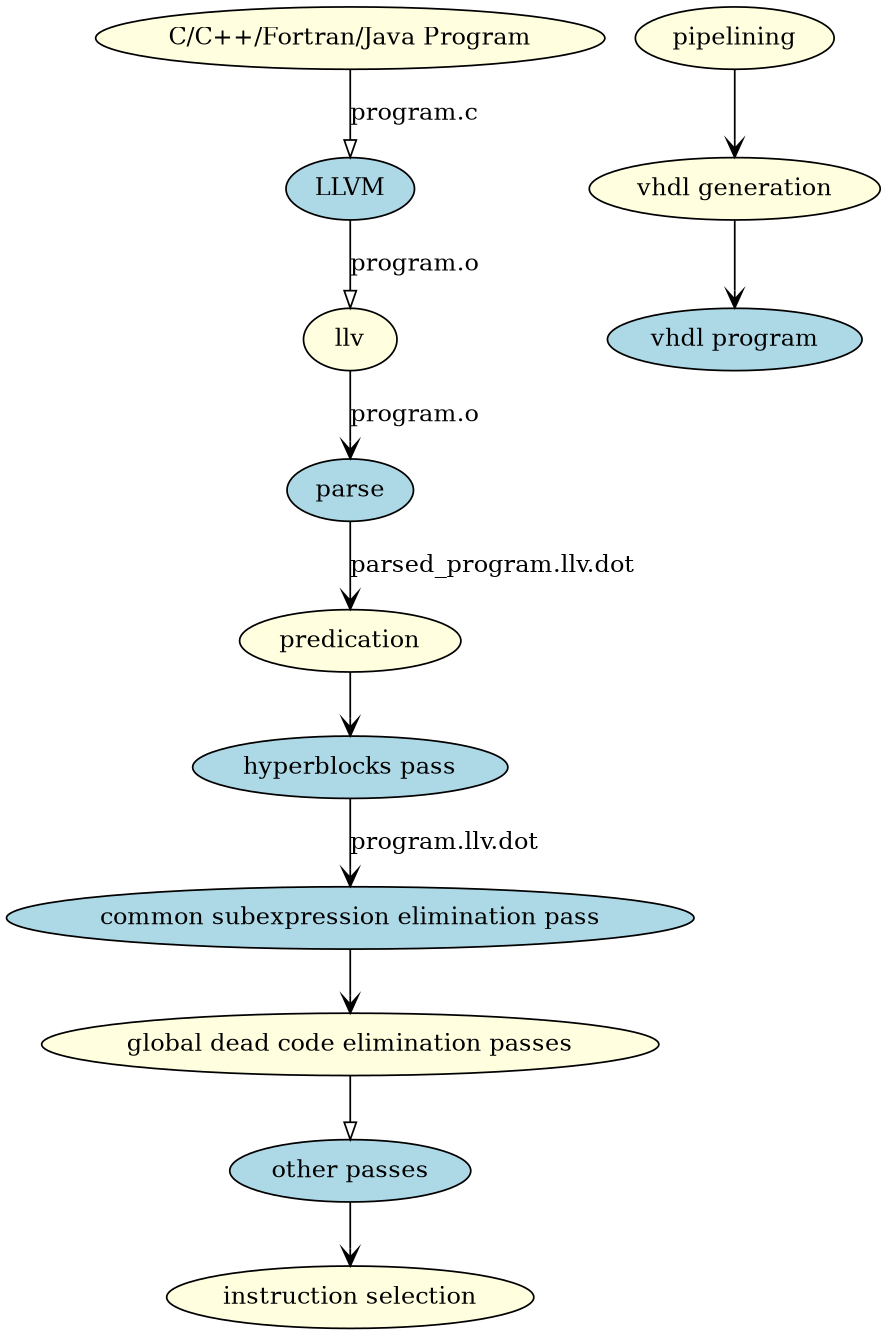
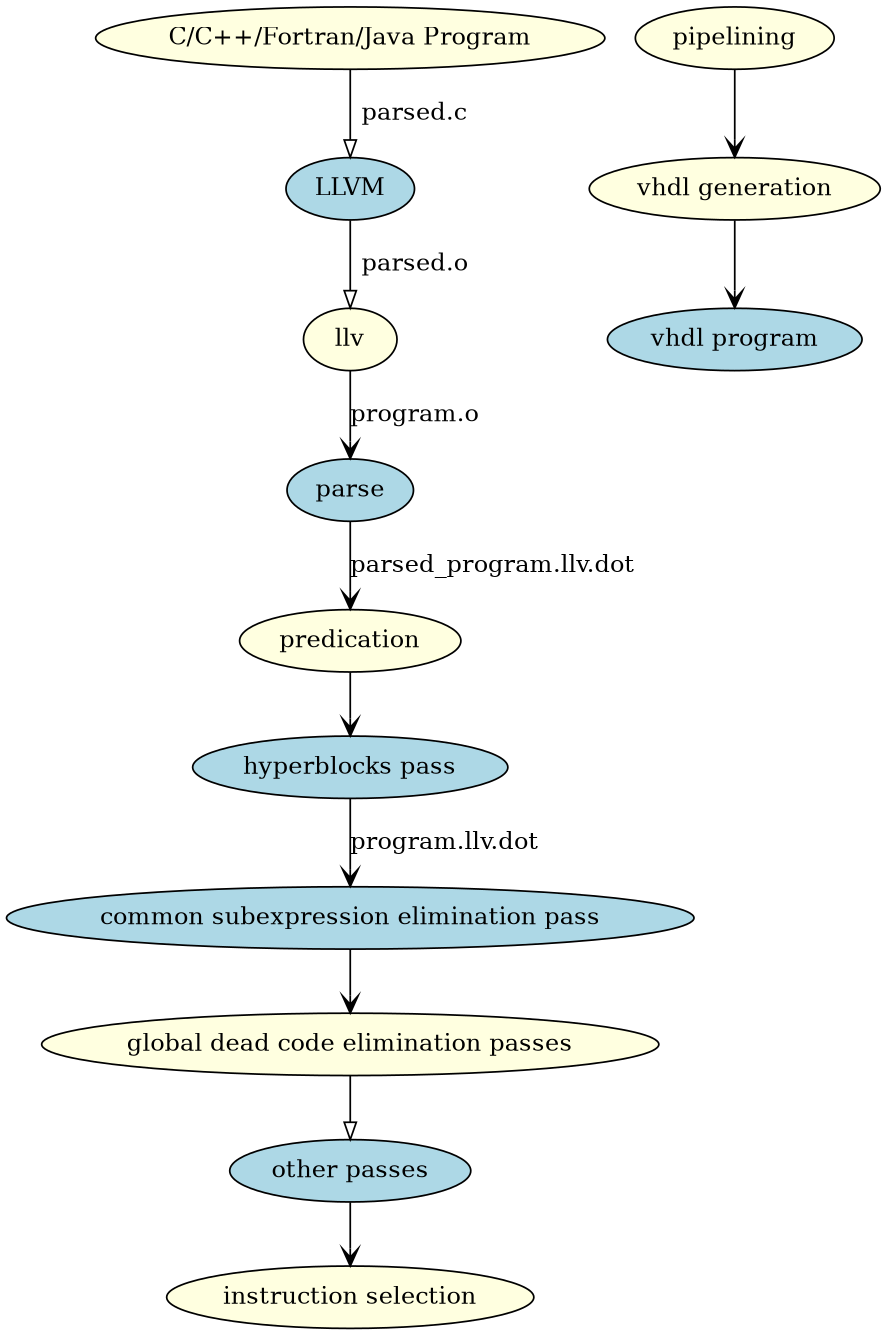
edge "C/C++/Fortran/Java Program" -> "LLVM": label "program.c" -> "parsed.c"
edge "LLVM" -> "llv": label "program.o" -> "parsed.o"
